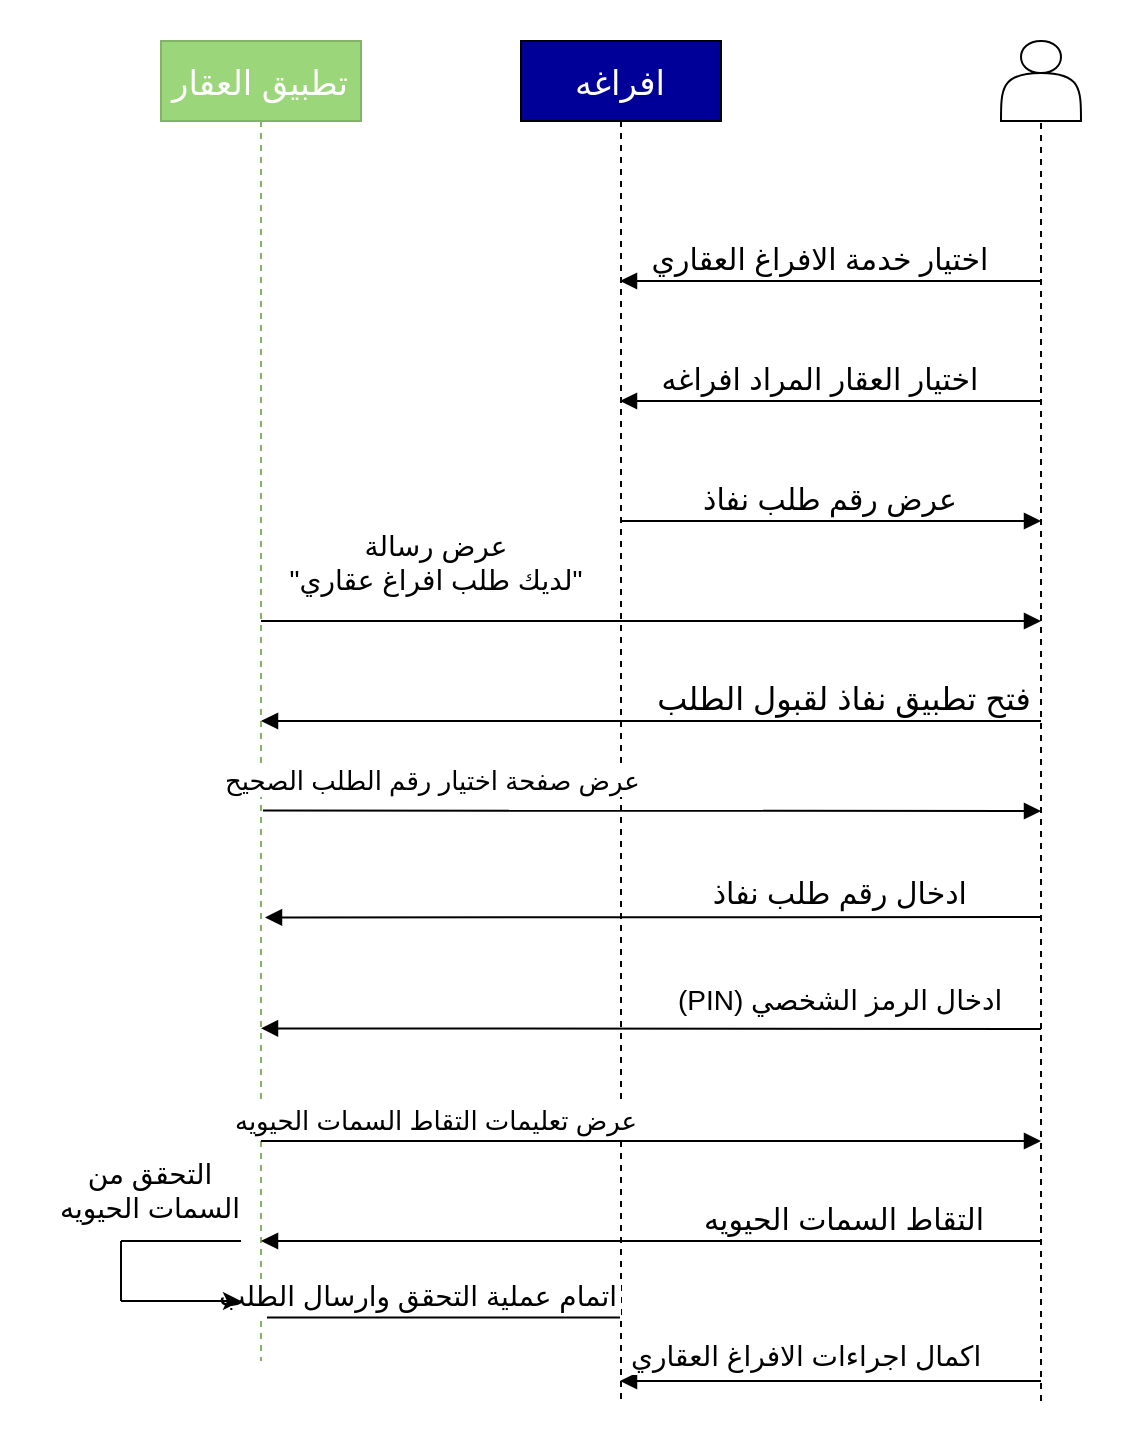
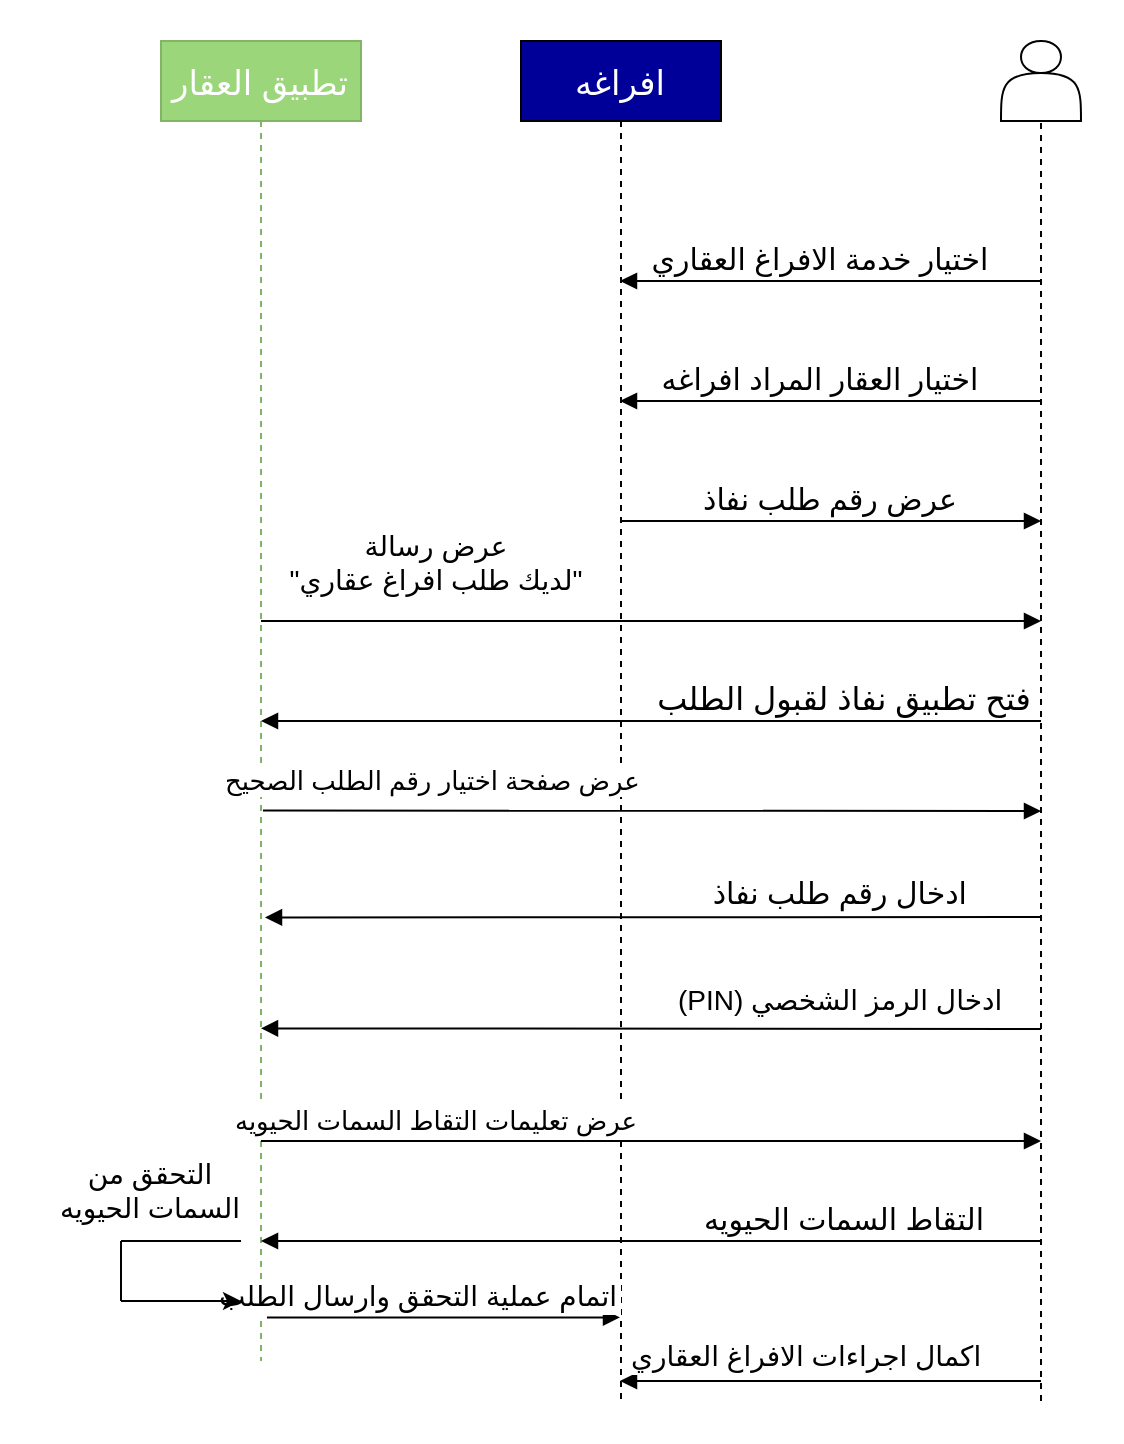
edge "تطبيق العقار" -- "افراغه": arrowhead none -> block
